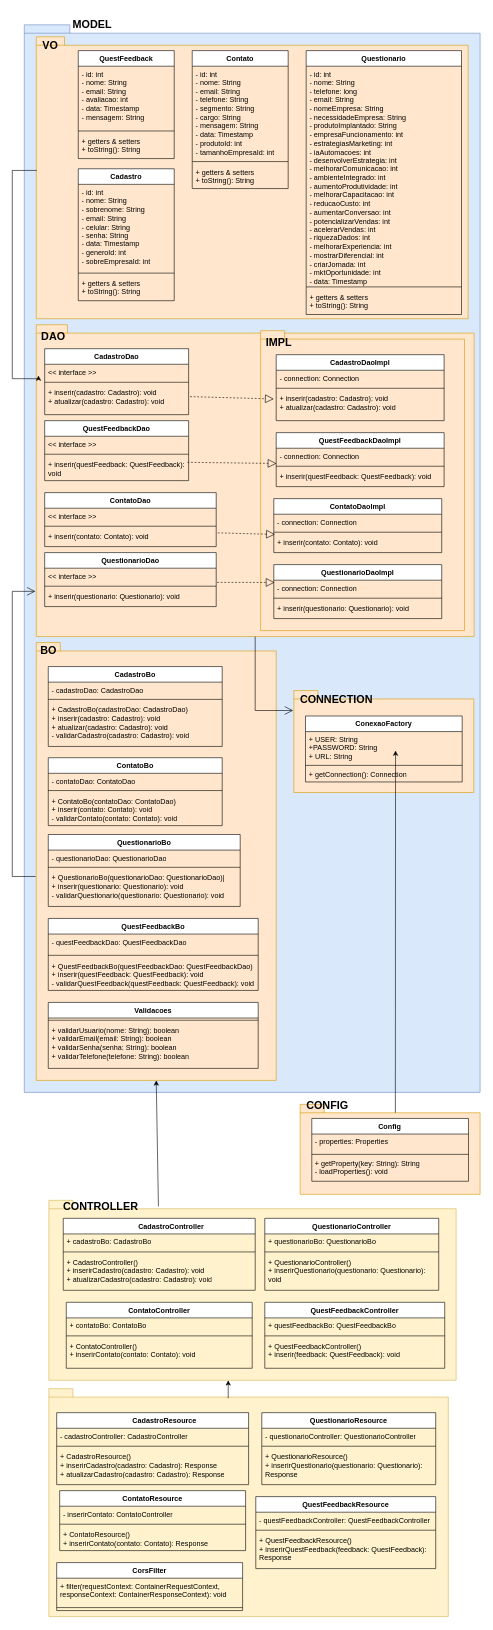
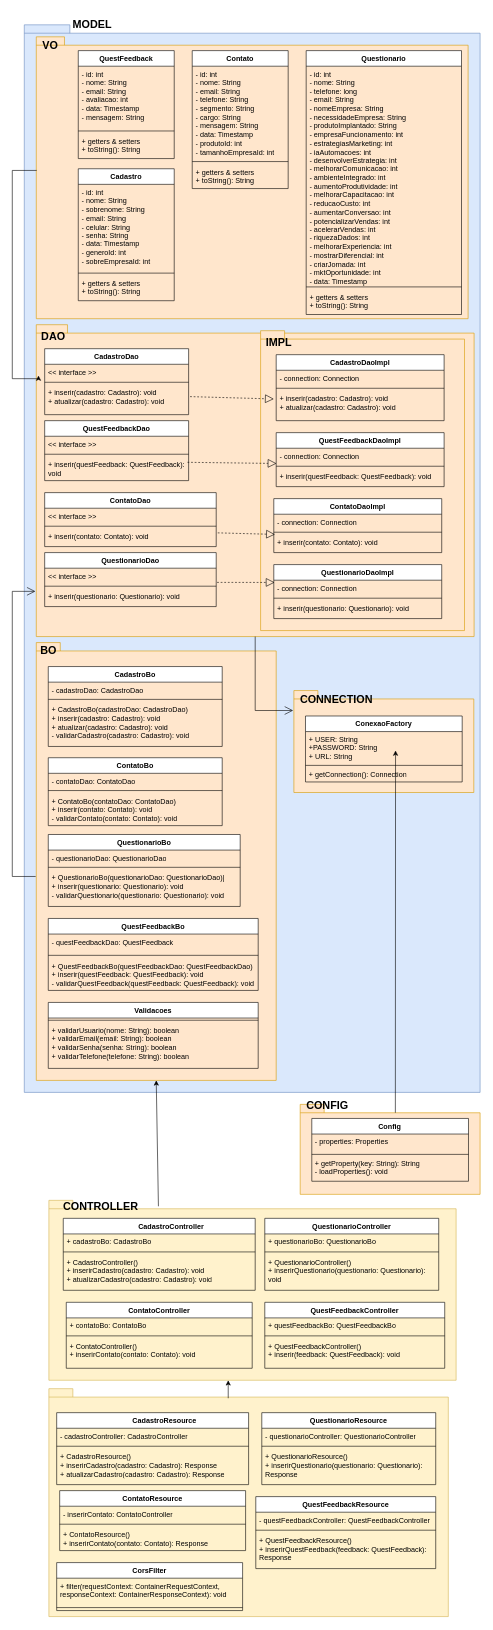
node "- questFeedbackDao: QuestFeedbackDao": label "- questFeedbackDao: QuestFeedbackDao" -> "- questFeedbackDao: QuestFeedback"
